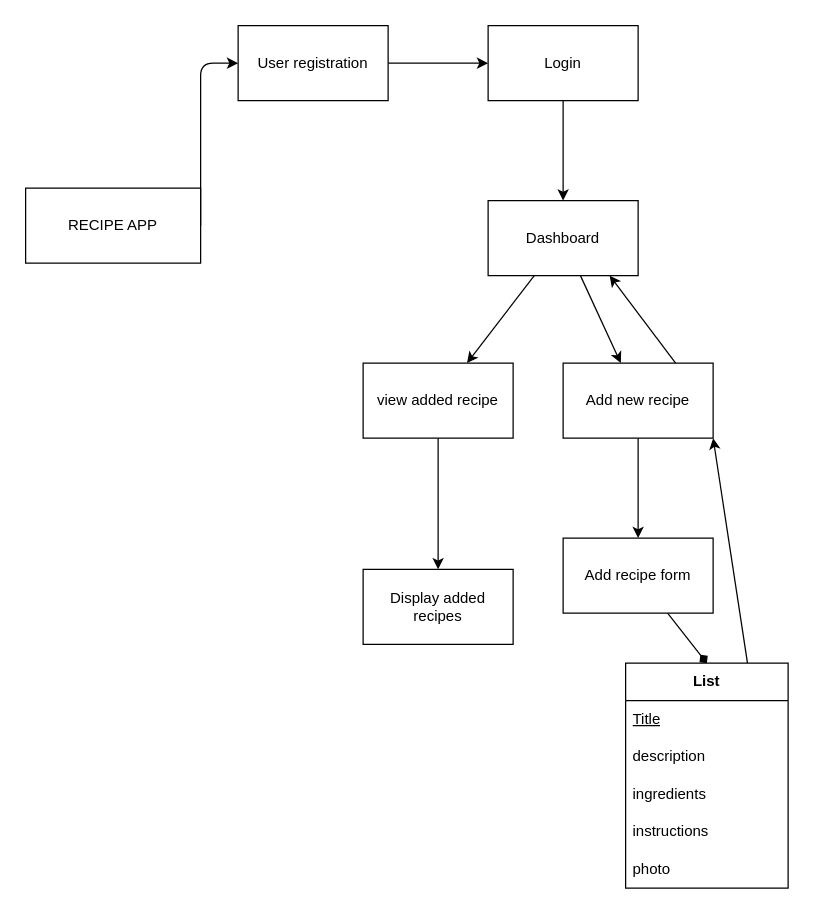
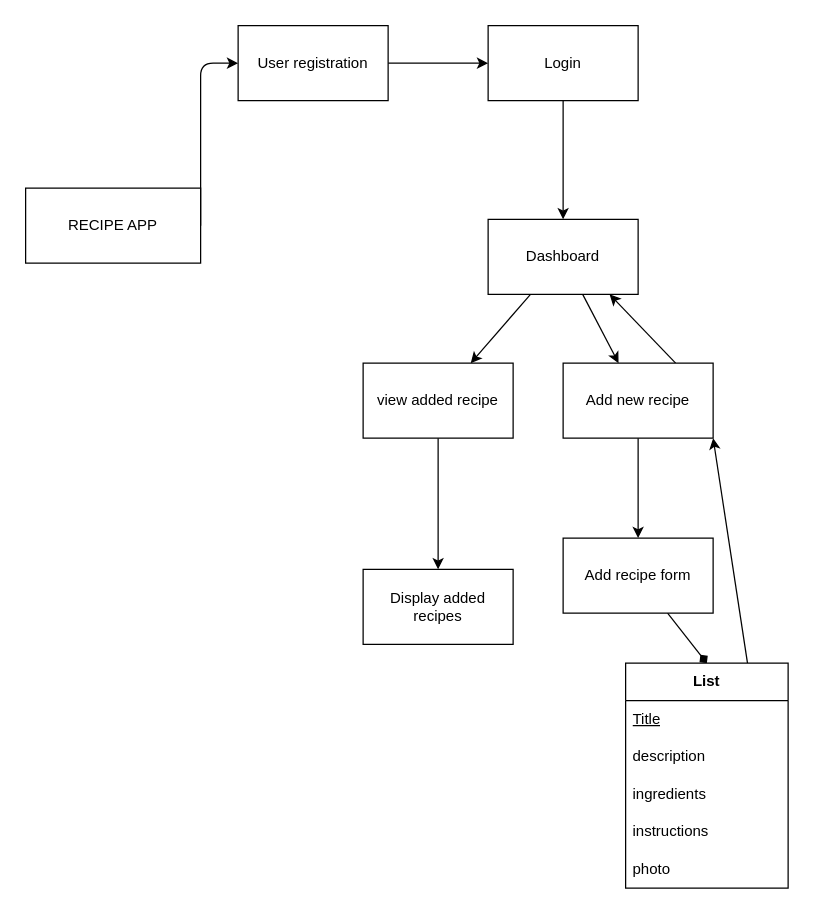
node "Dashboard": moved (563, 238) -> (563, 257)
